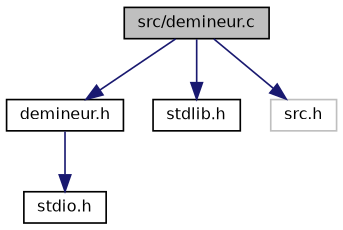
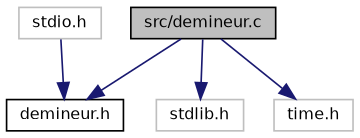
node "stdlib.h": color black -> grey75
node "src.h": label "src.h" -> "time.h"
edge "demineur.h" -> "stdio.h": reversed
node "stdio.h": color black -> grey75
